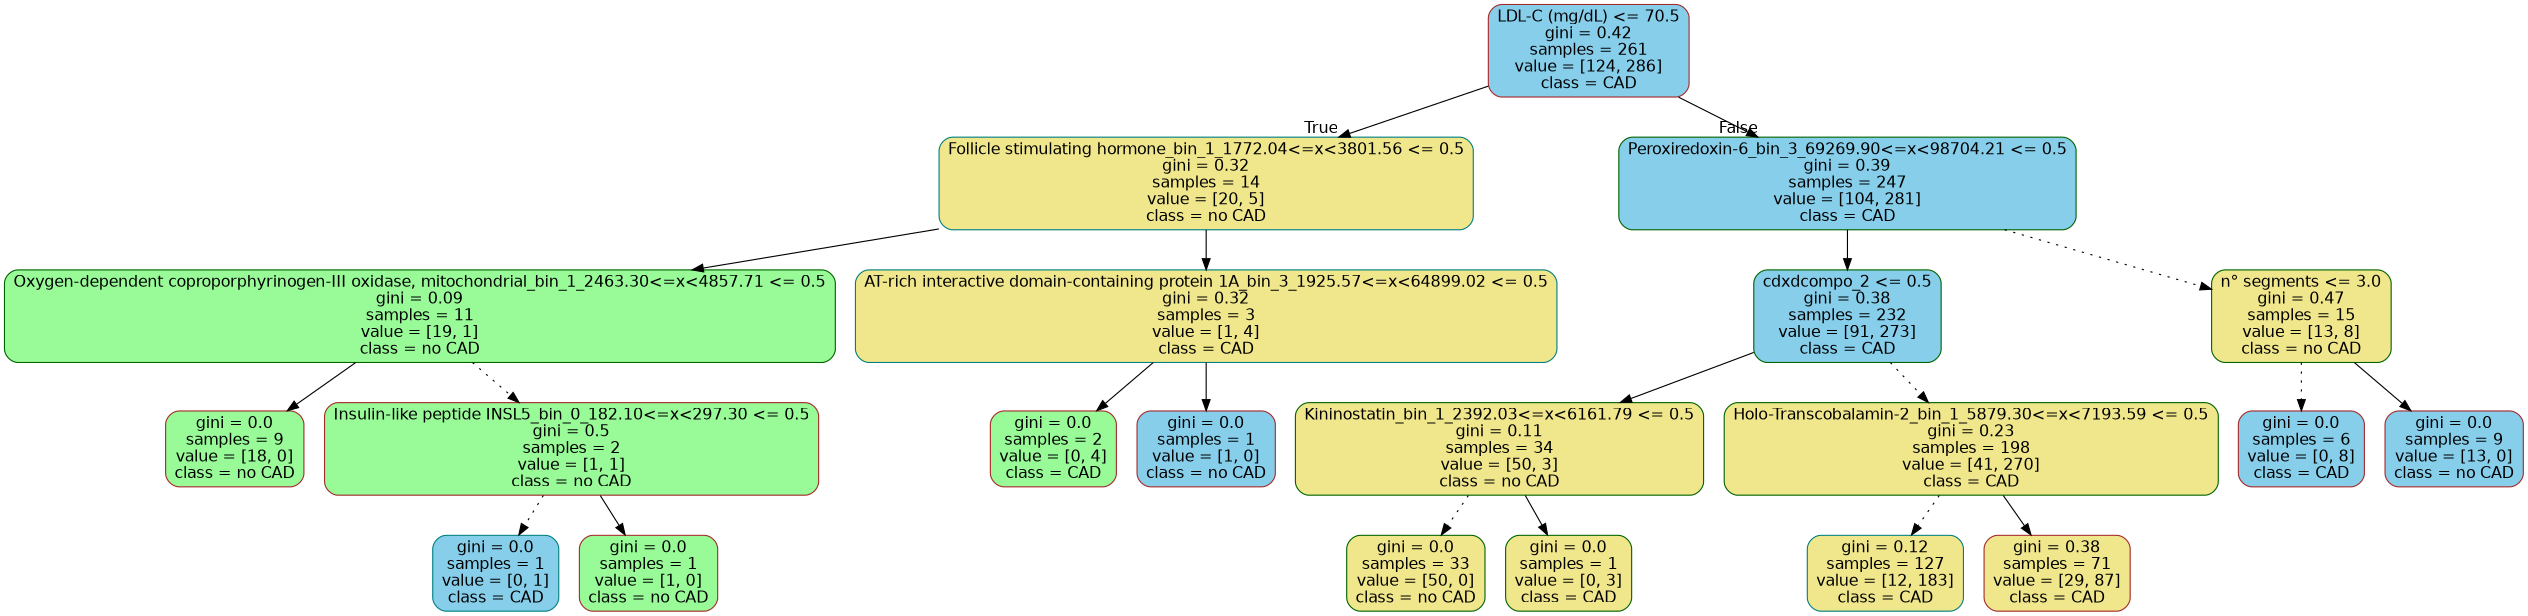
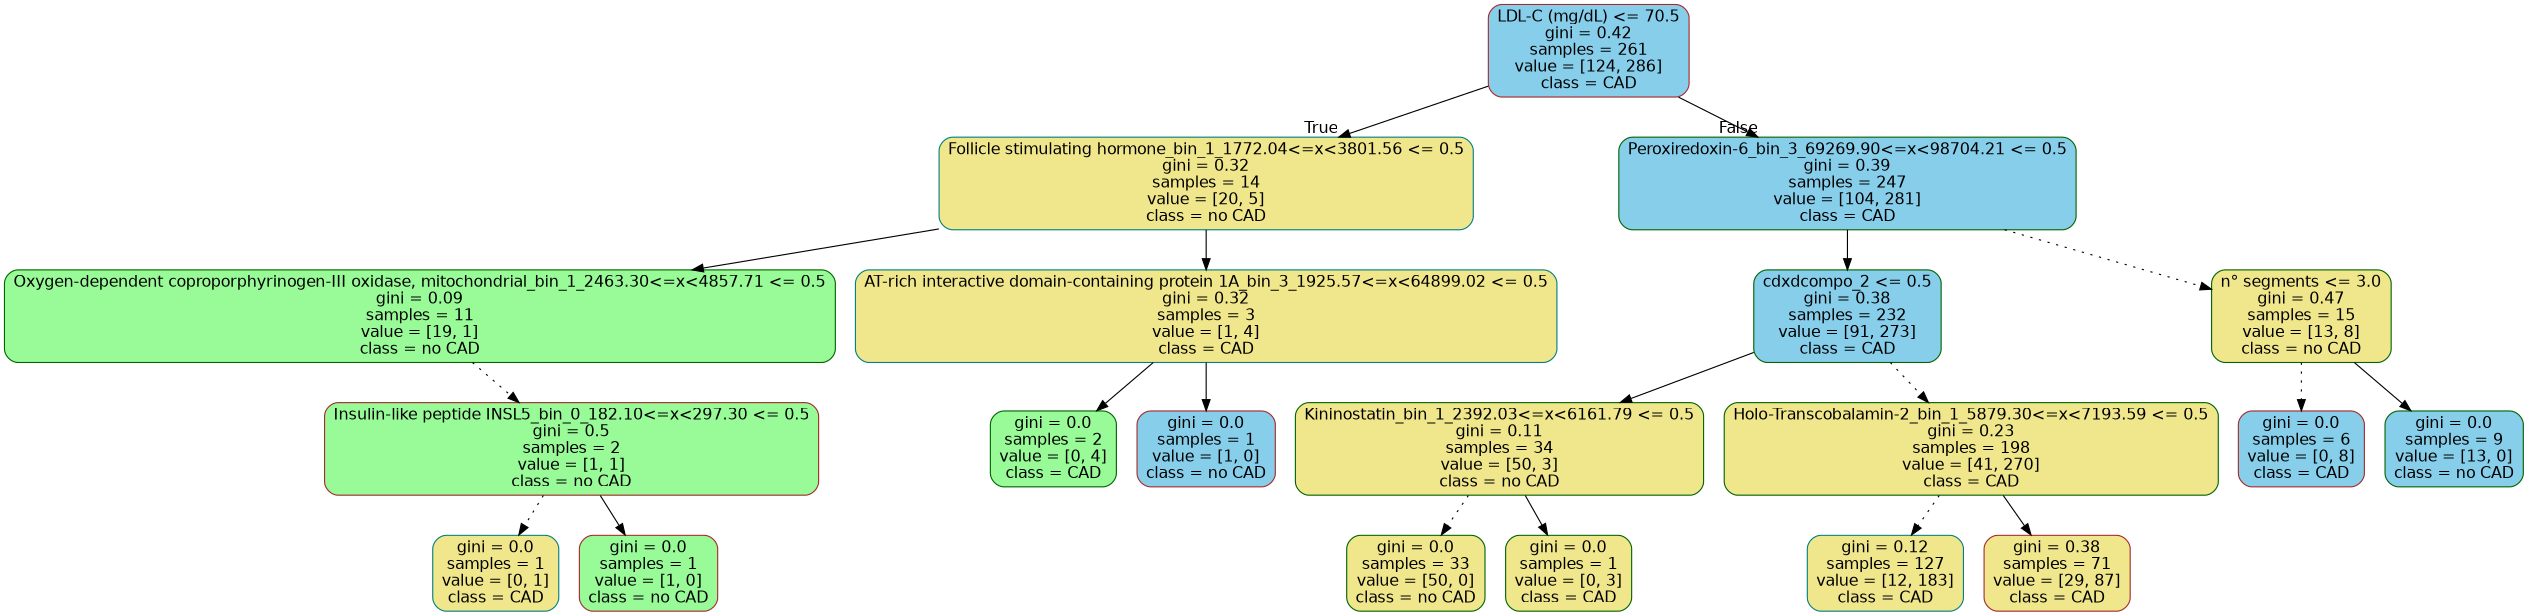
node "gini = 0.0 samples = 9 value = [18, 0] class = no CAD": removed
node "gini = 0.0 samples = 2 value = [0, 4] class = CAD": color brown -> darkgreen
node "gini = 0.0 samples = 9 value = [13, 0] class = no CAD": color brown -> darkgreen
node "gini = 0.0 samples = 1 value = [0, 1] class = CAD": fillcolor skyblue -> khaki
